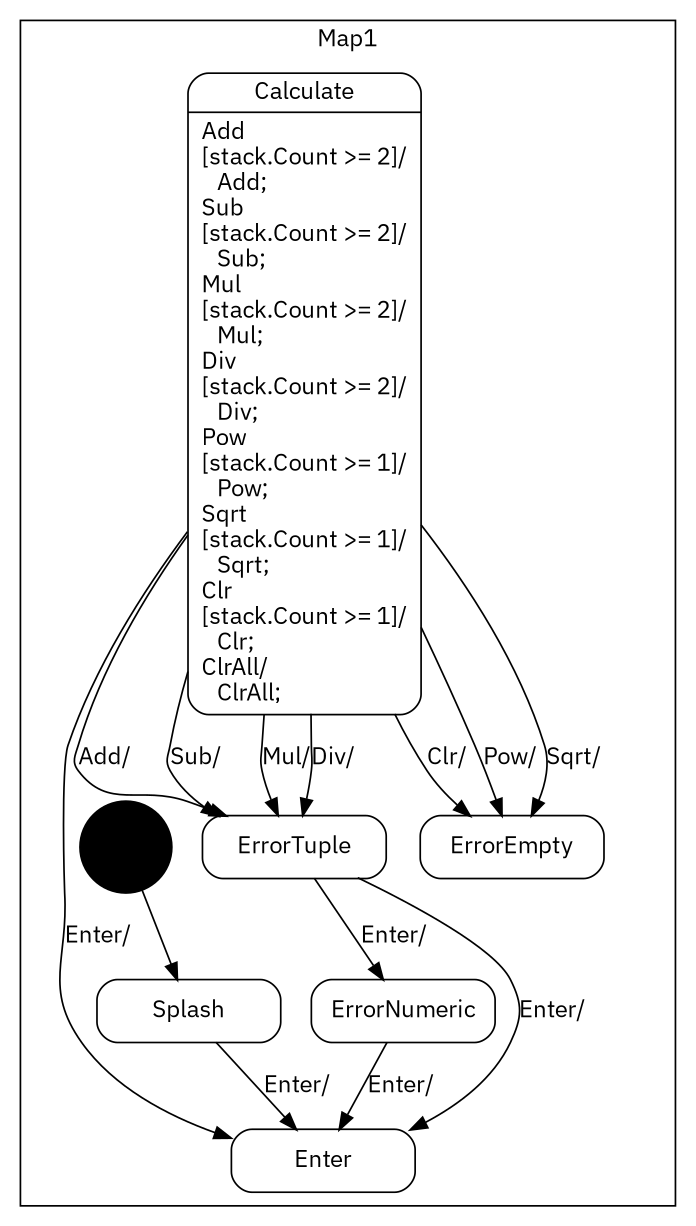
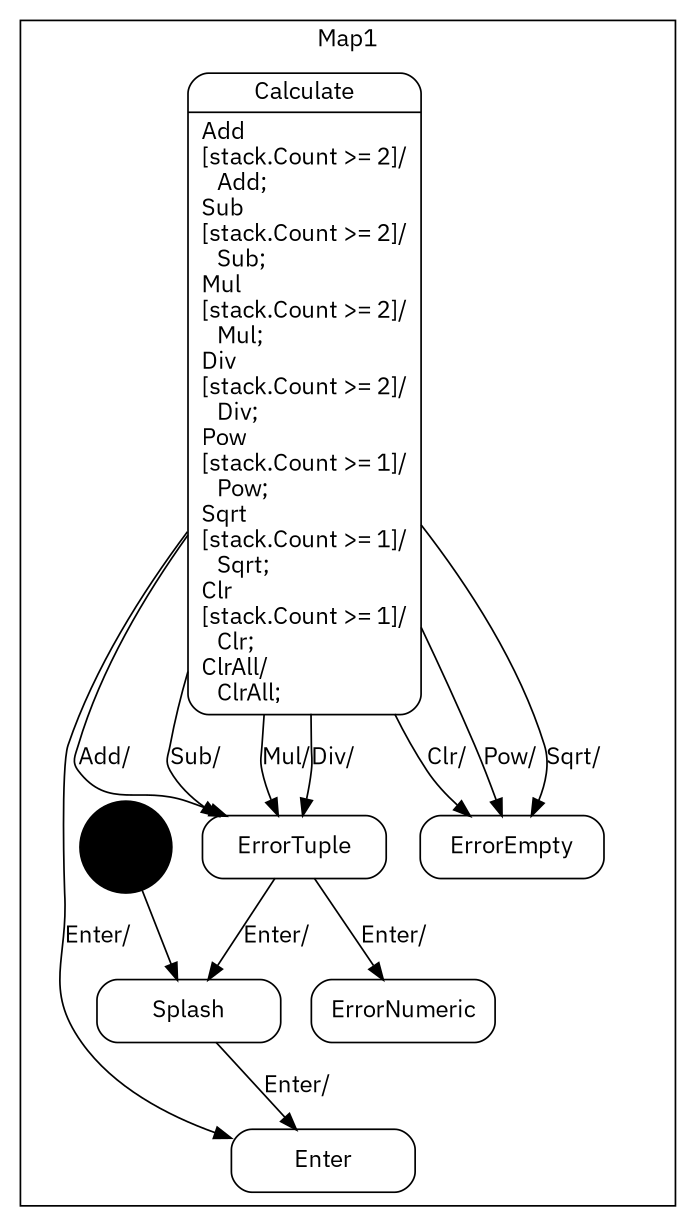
edge "ErrorTuple" -> "Enter": now "ErrorTuple" -> "Splash"
edge "ErrorNumeric" -> "Enter": removed, label "Enter/"
